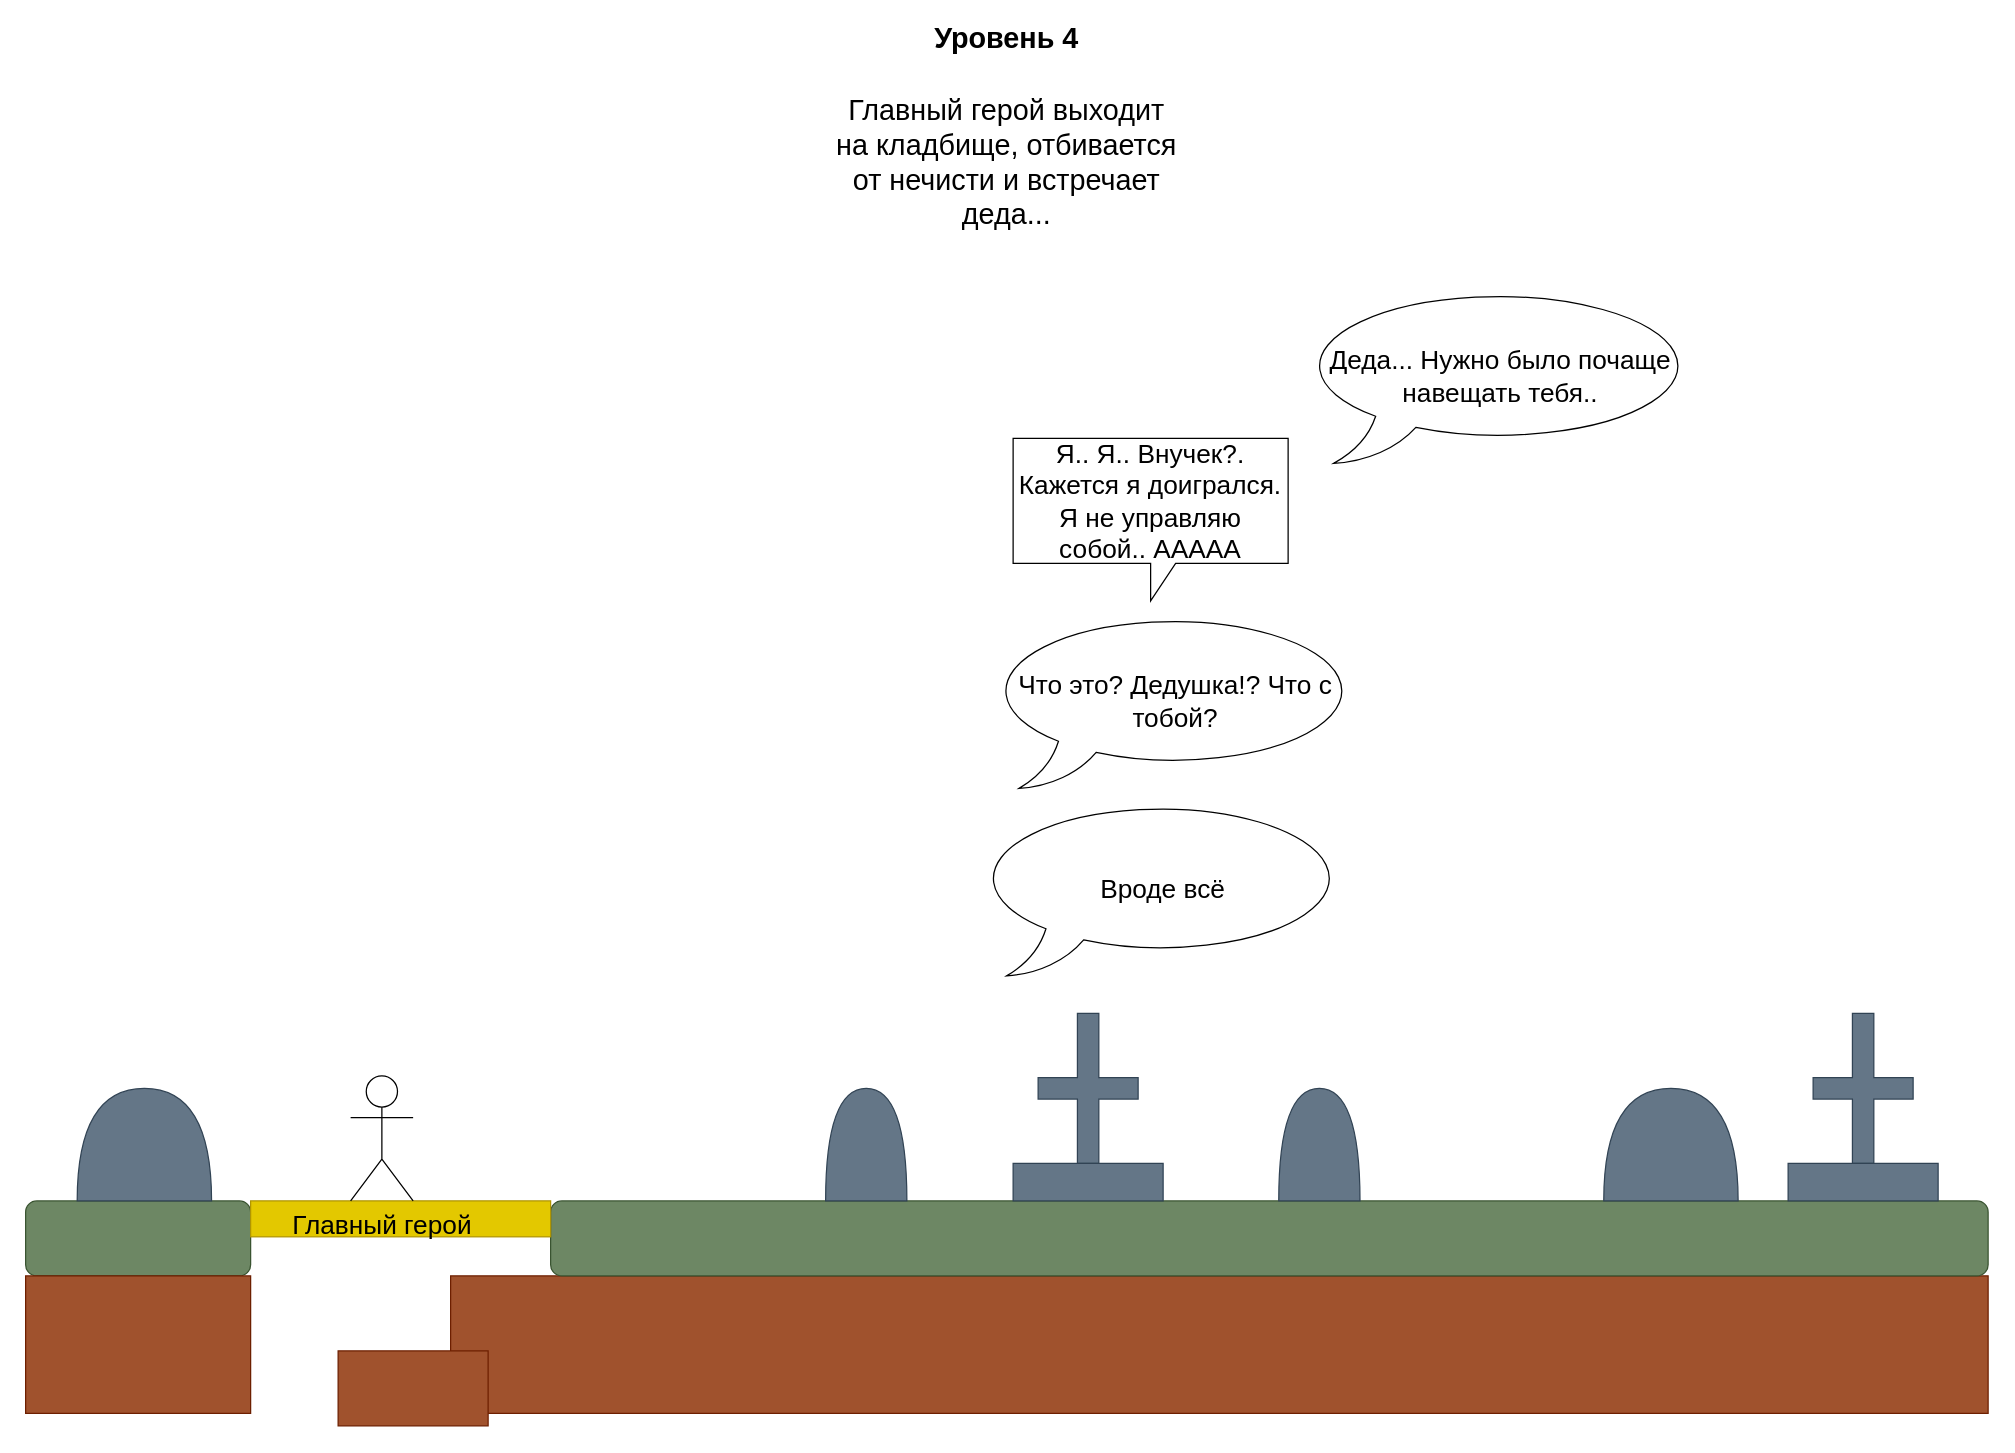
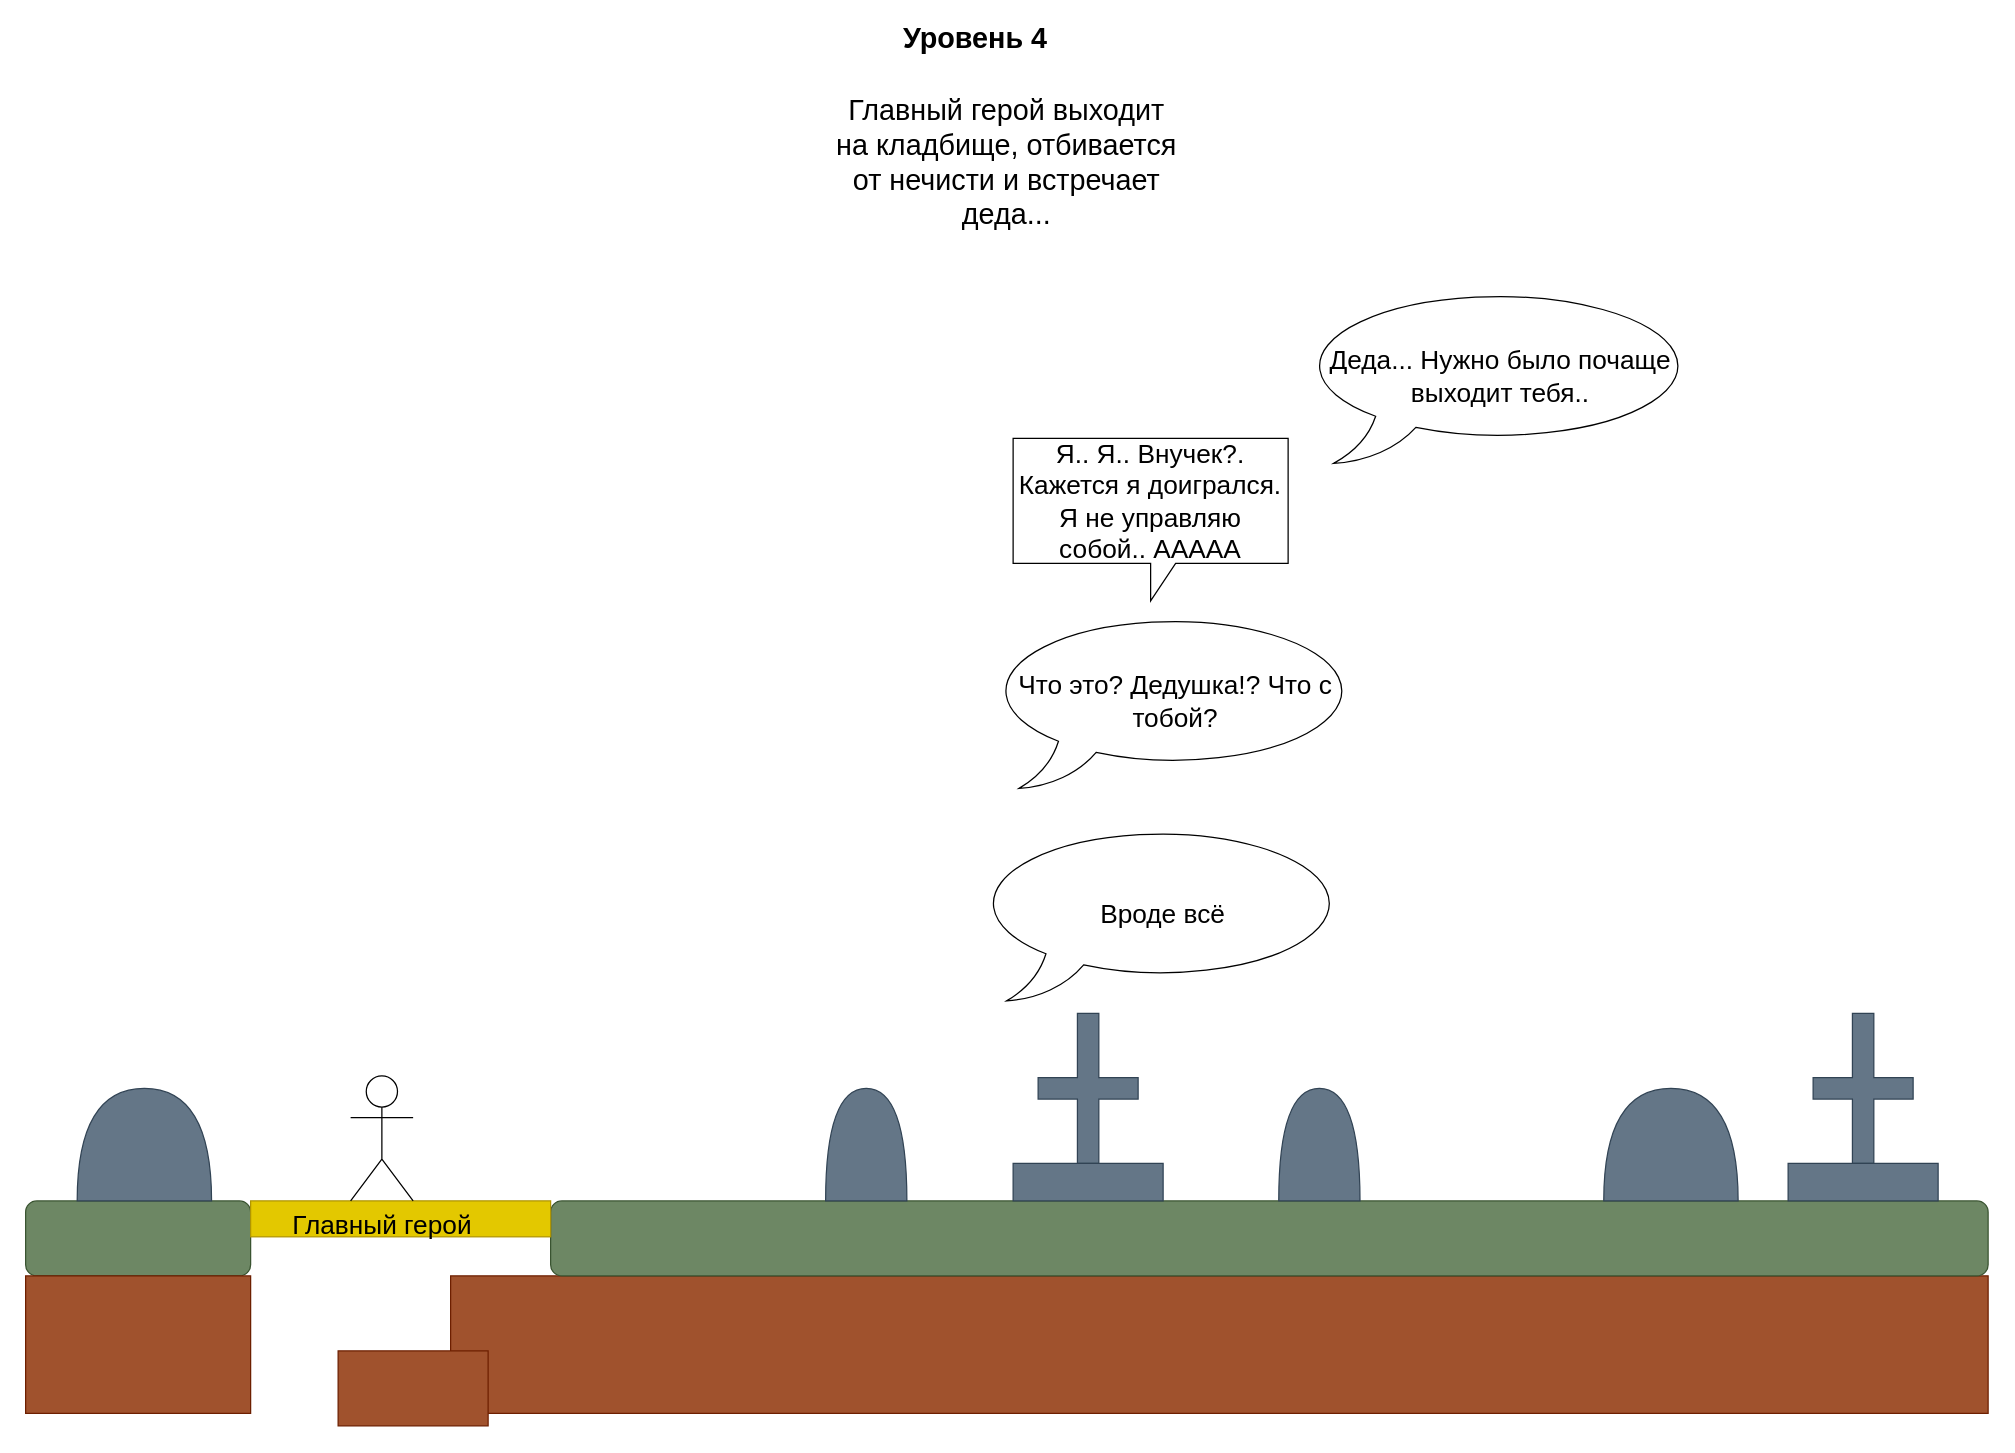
node "Уровень 4": moved (1007, 38) -> (976, 38)
node "Деда... Нужно было почаще навещать тебя..": label "Деда... Нужно было почаще навещать тебя.." -> "Деда... Нужно было почаще выходит тебя.."
node "Вроде всё": moved (1163, 888) -> (1163, 913)
